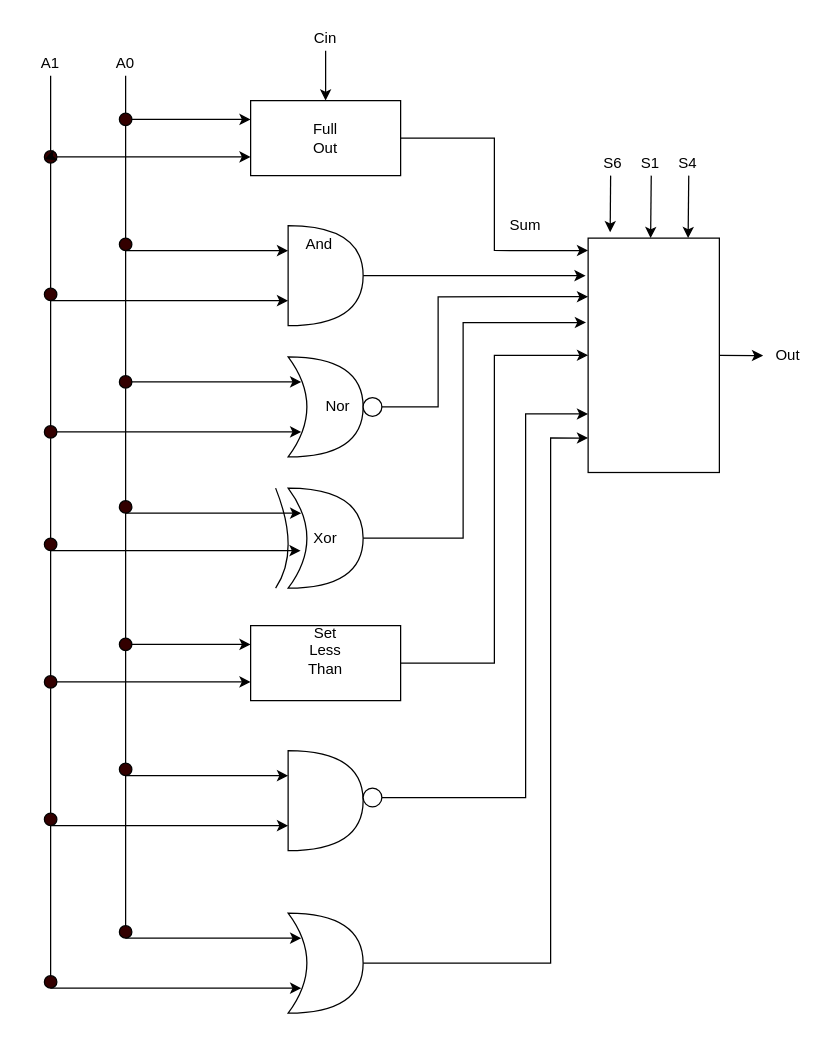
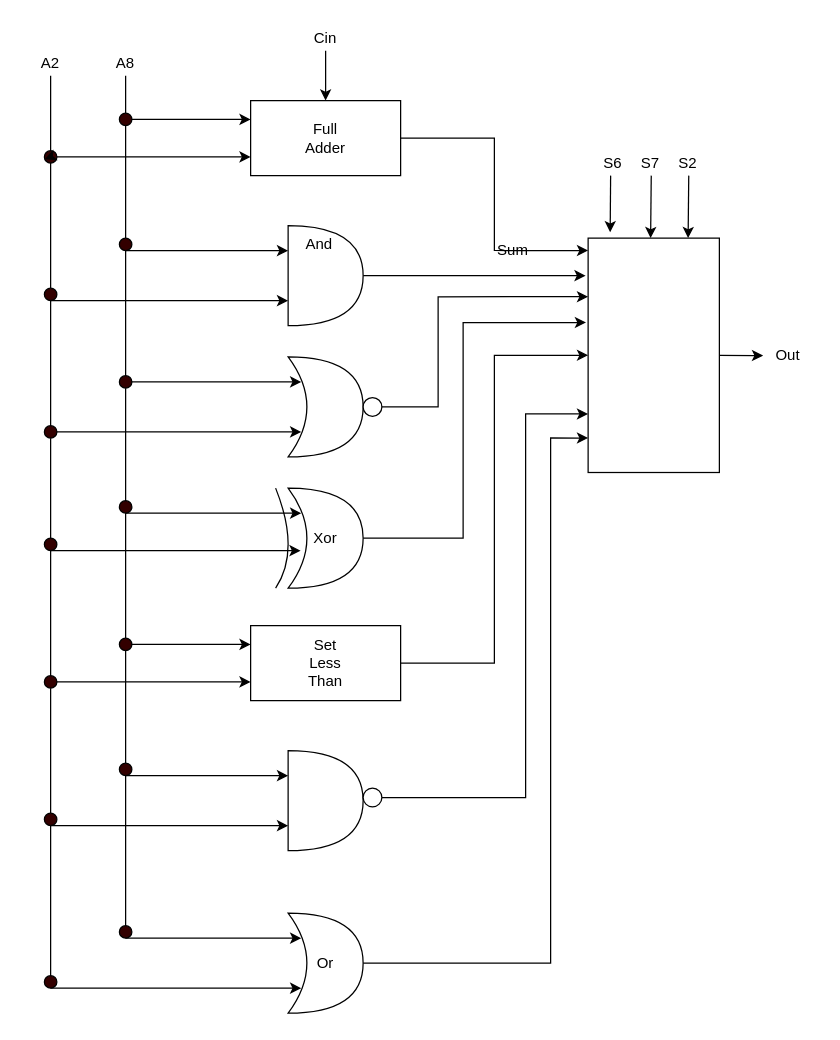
node "A1": label "A1" -> "A2"
node "A0": label "A0" -> "A8"
node "Full Out": label "Full Out" -> "Full Adder"
node "S1": label "S1" -> "S7"
node "S4": label "S4" -> "S2"
node "Sum": moved (526, 226) -> (513, 251)
node "Nor": removed
node "Set Less Than": moved (326, 651) -> (326, 663)
node "Or": added
